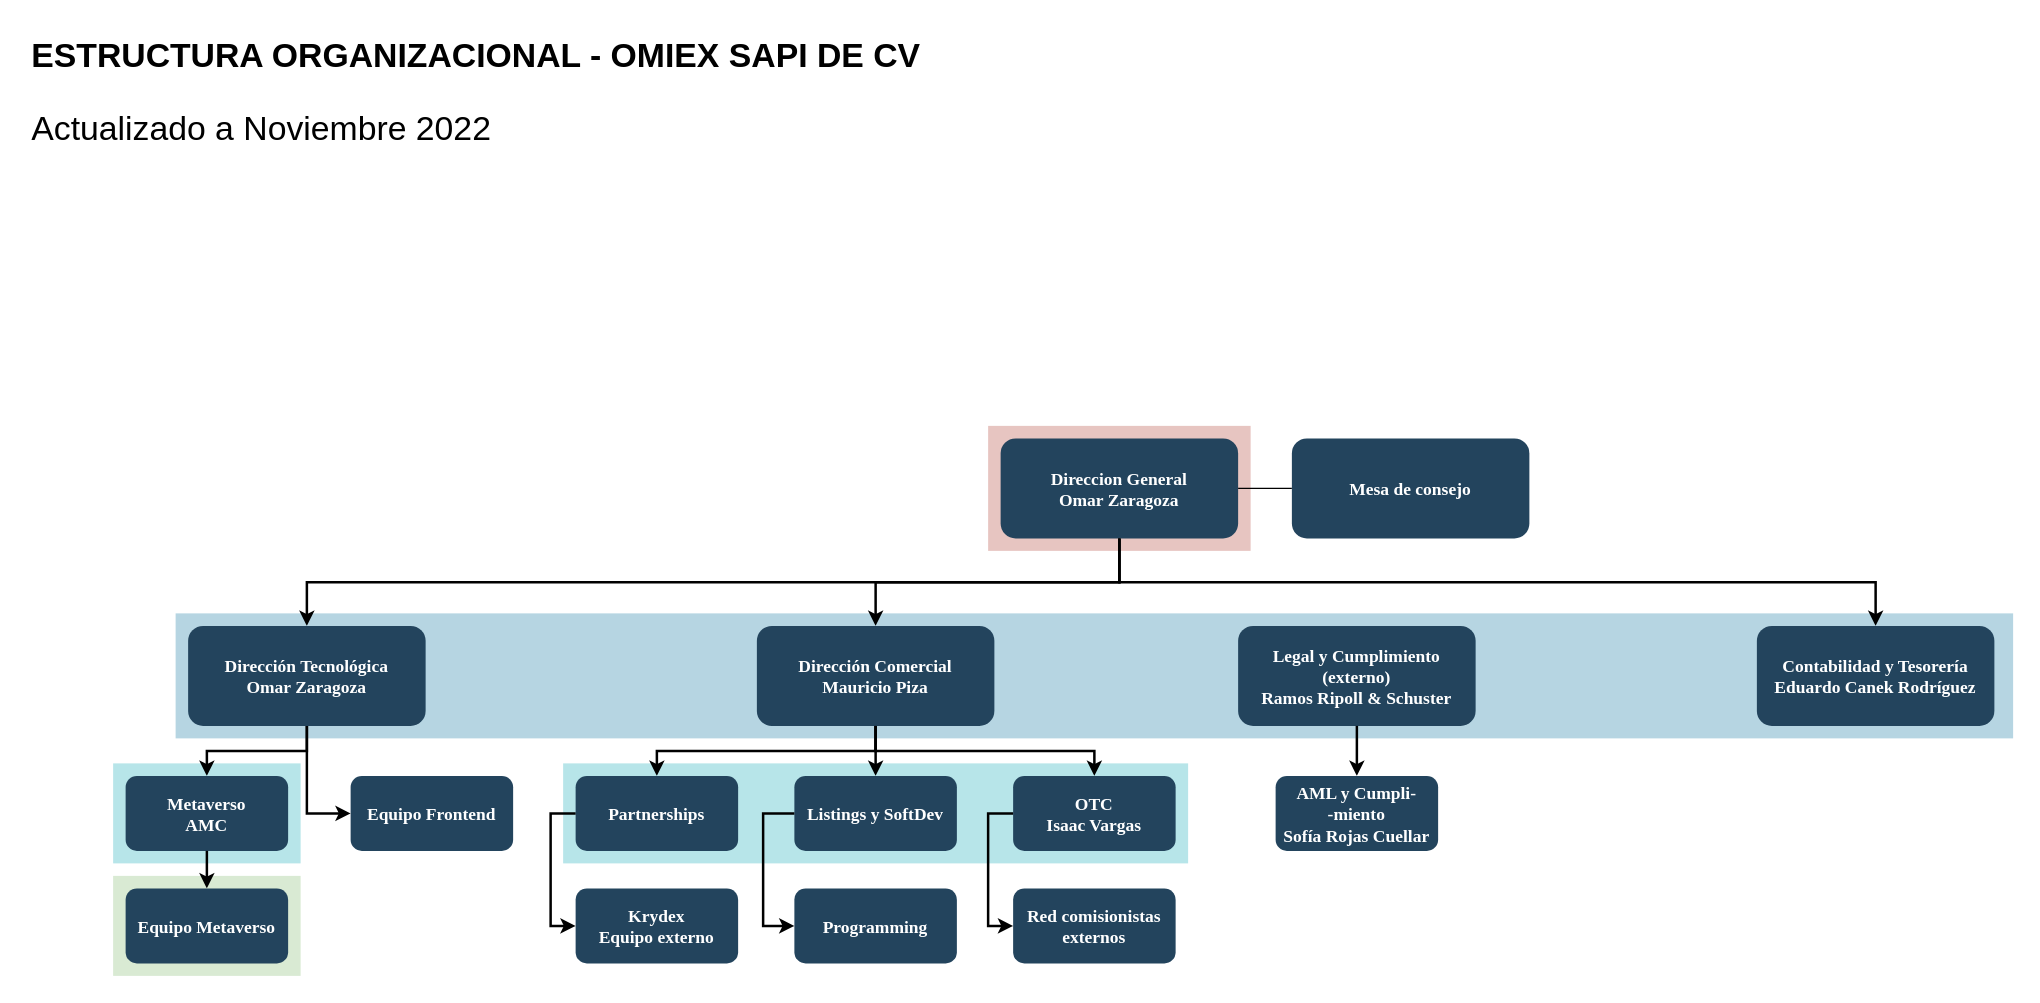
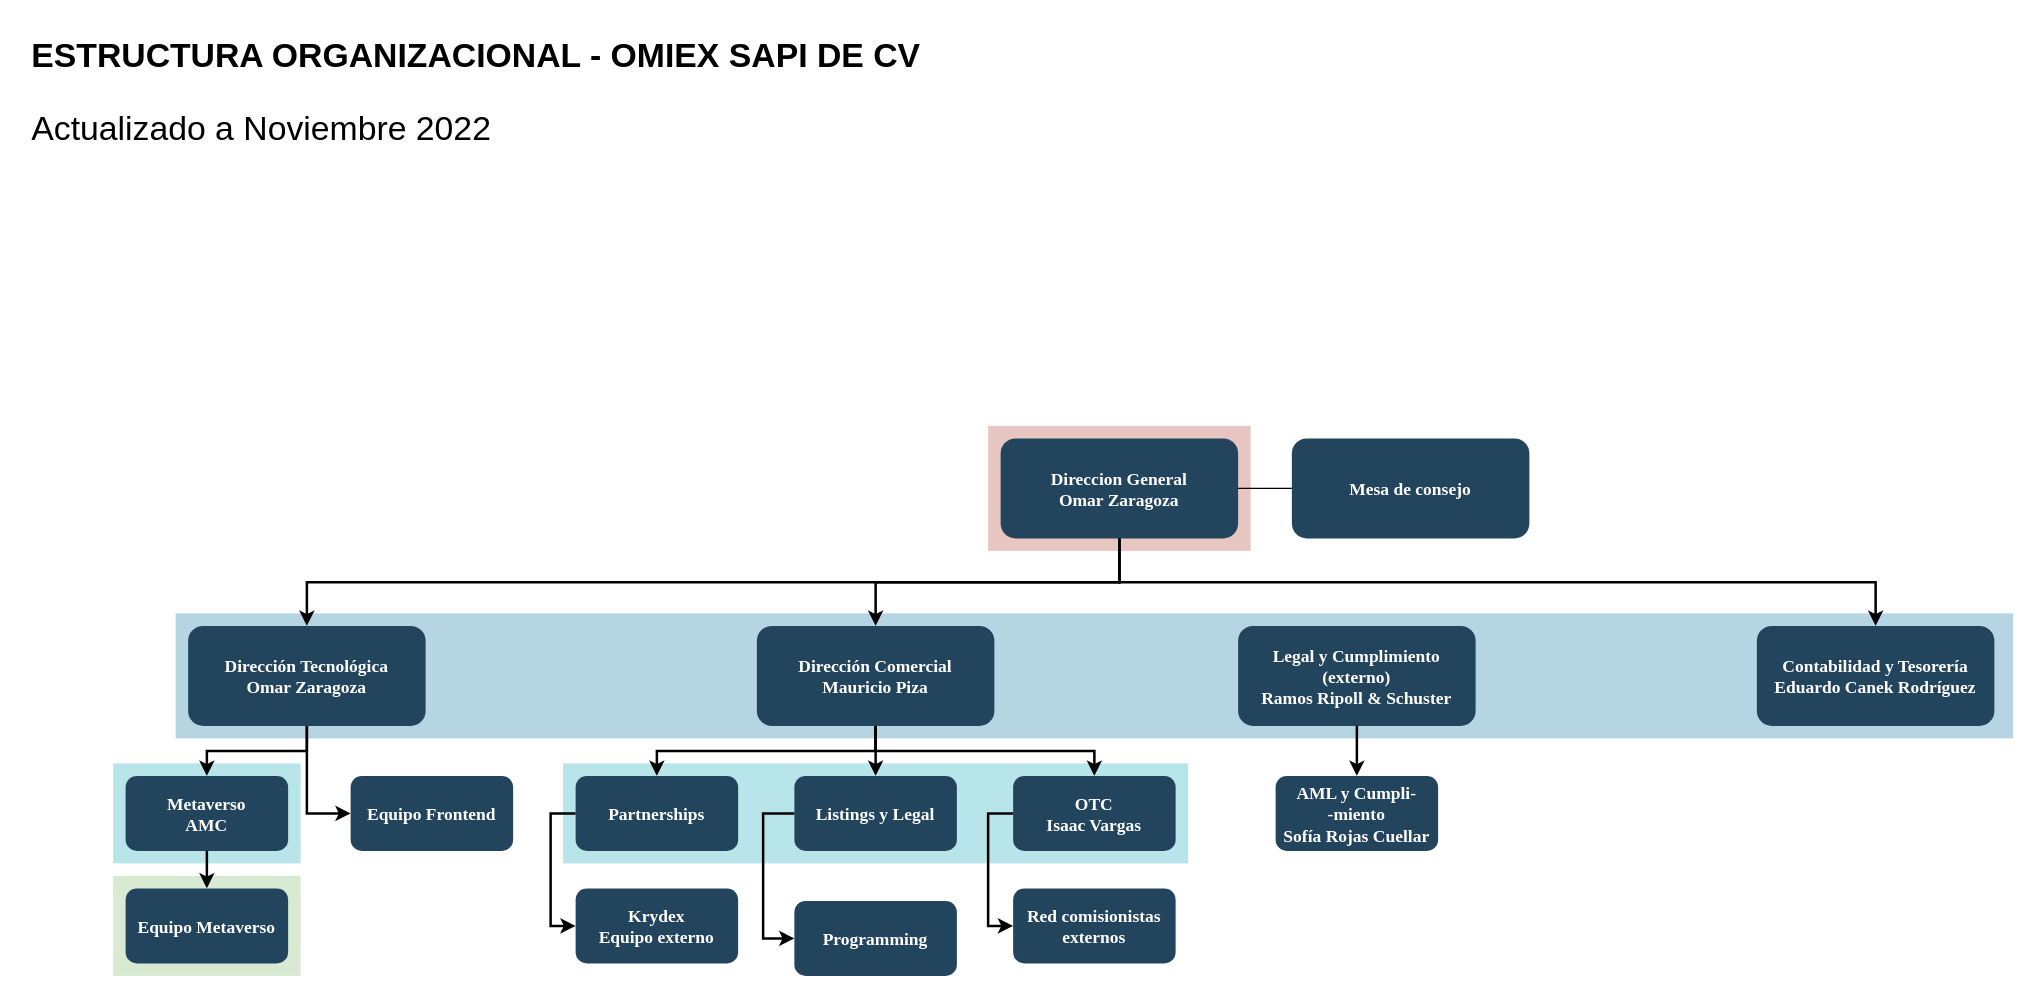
node "Listings y SoftDev": label "Listings y SoftDev" -> "Listings y Legal"
node "Programming": moved (876, 926) -> (876, 938)
